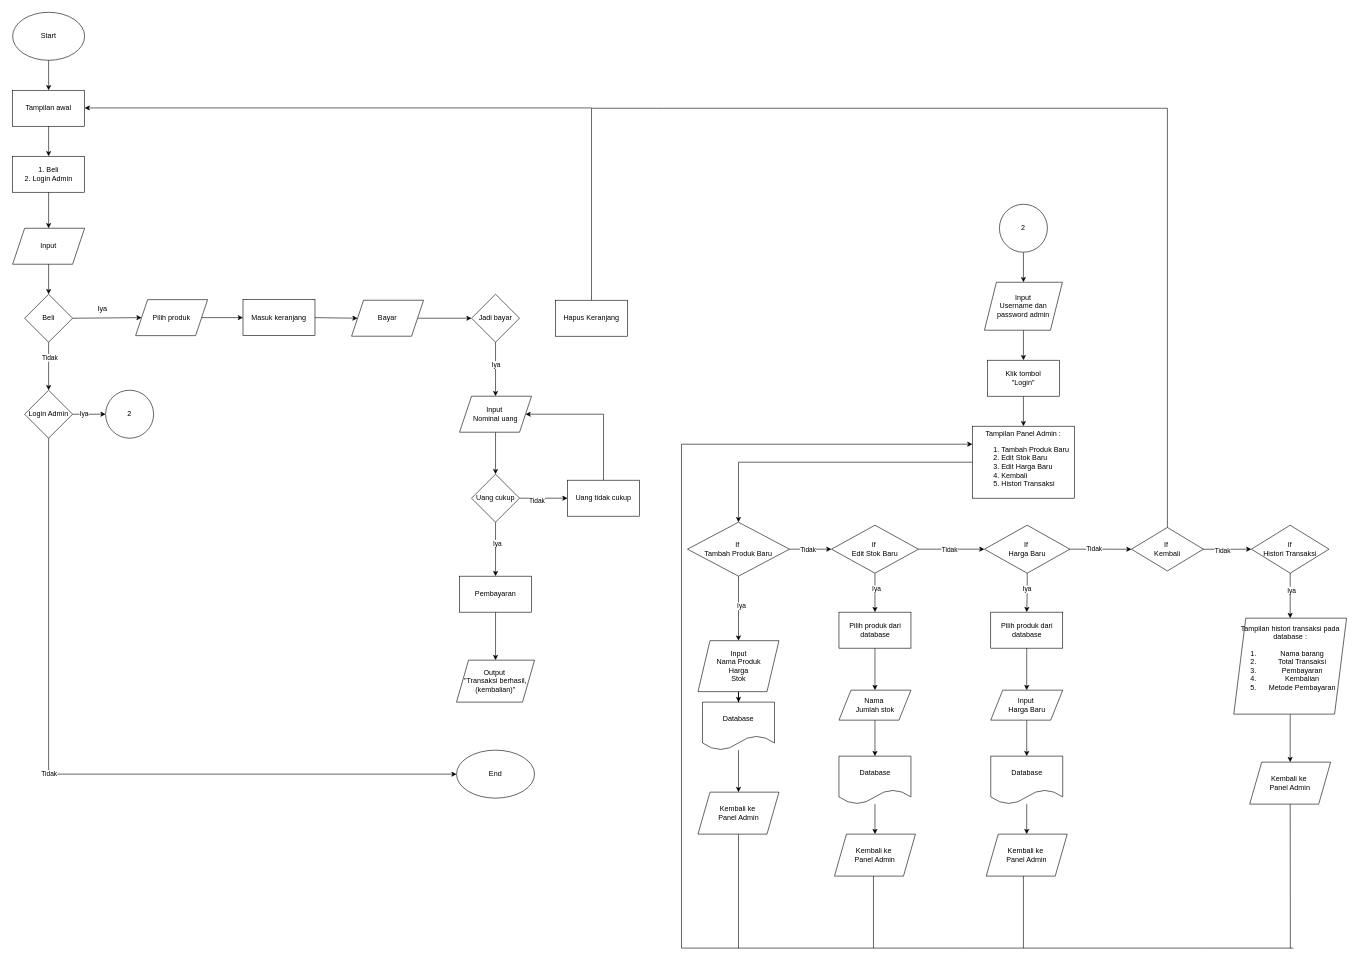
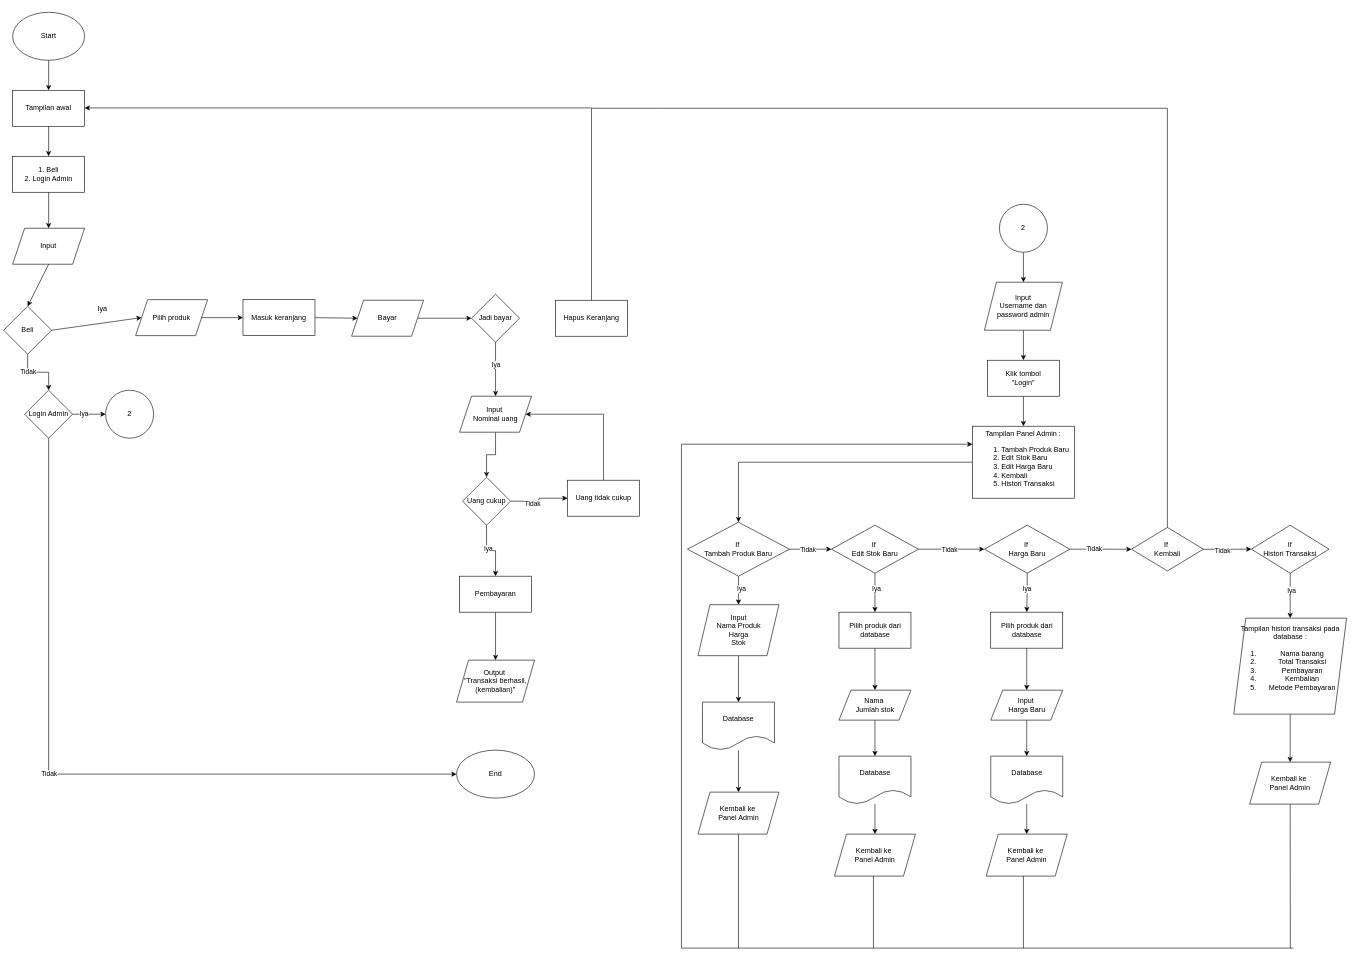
node "Beli": moved (48, 318) -> (27, 330)
node "Uang cukup": moved (495, 498) -> (486, 501)
node "Input Nama Produk Harga Stok": moved (738, 666) -> (738, 630)
